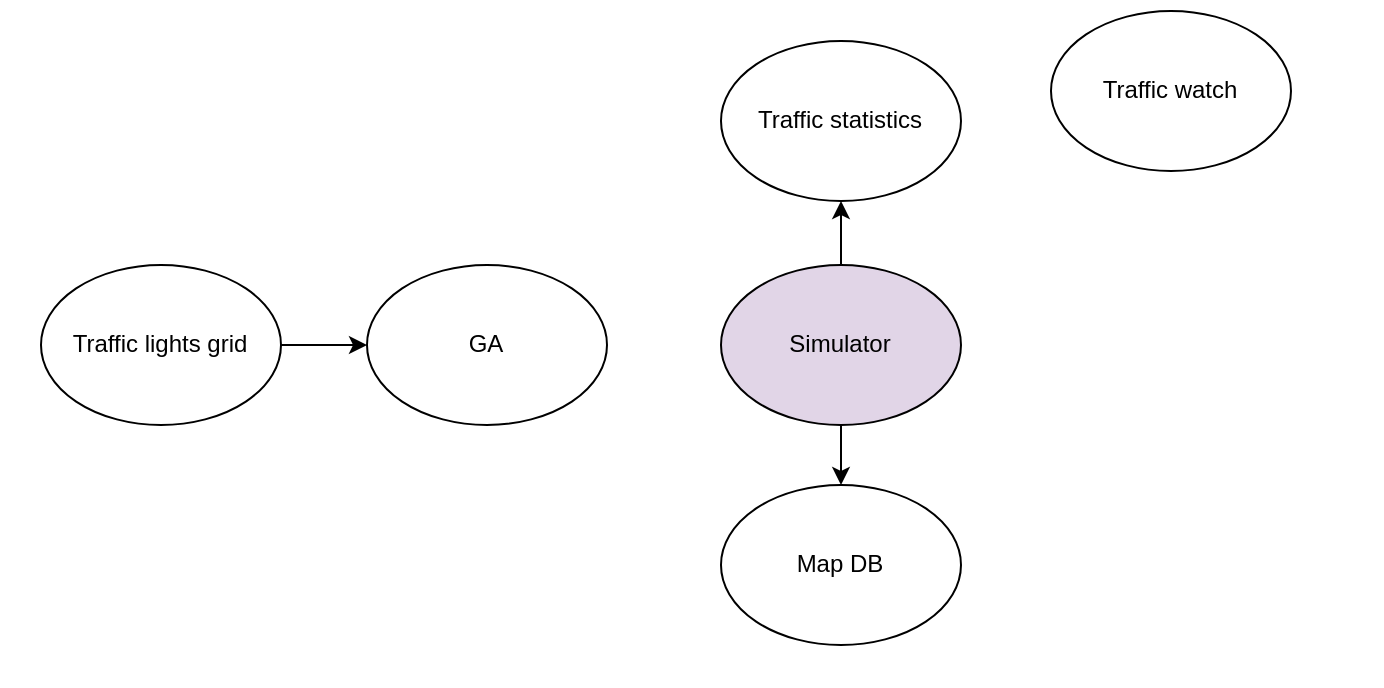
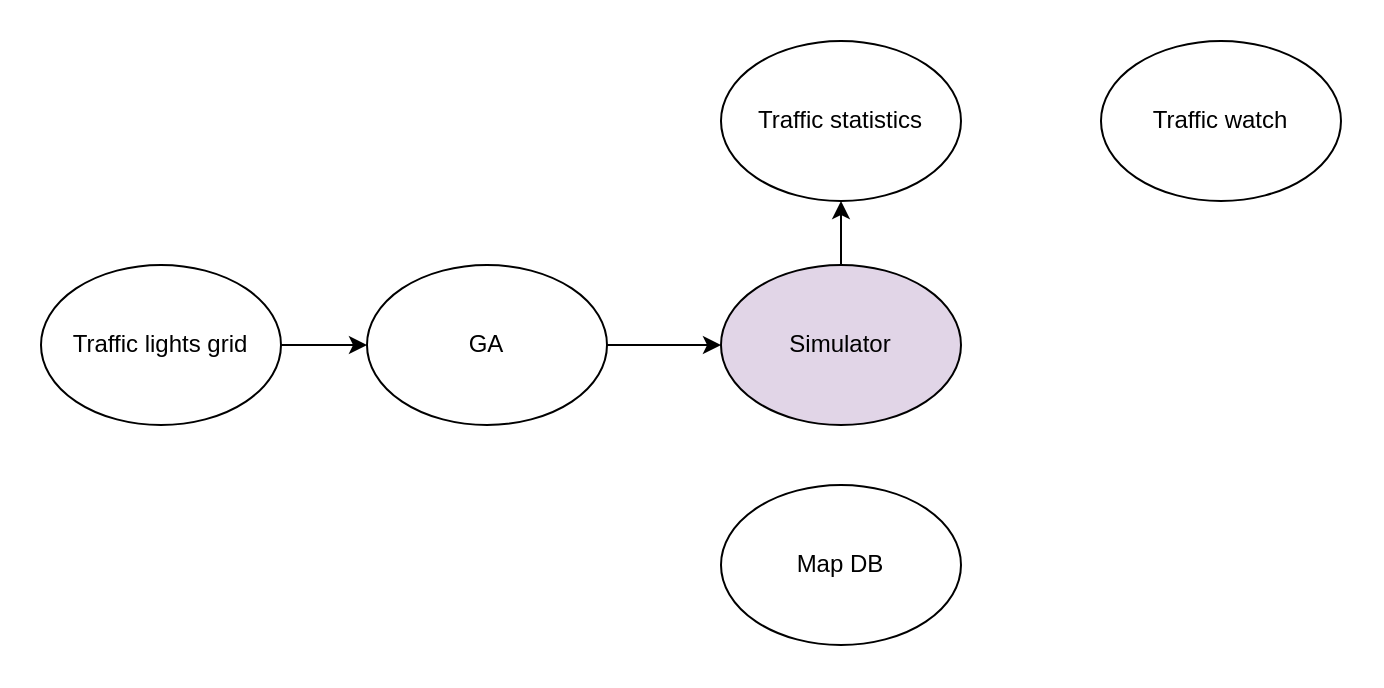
node "Traffic watch": moved (1171, 91) -> (1221, 121)
edge "GA" -> "Simulator": added
edge "Simulator" -> "Map DB": removed
